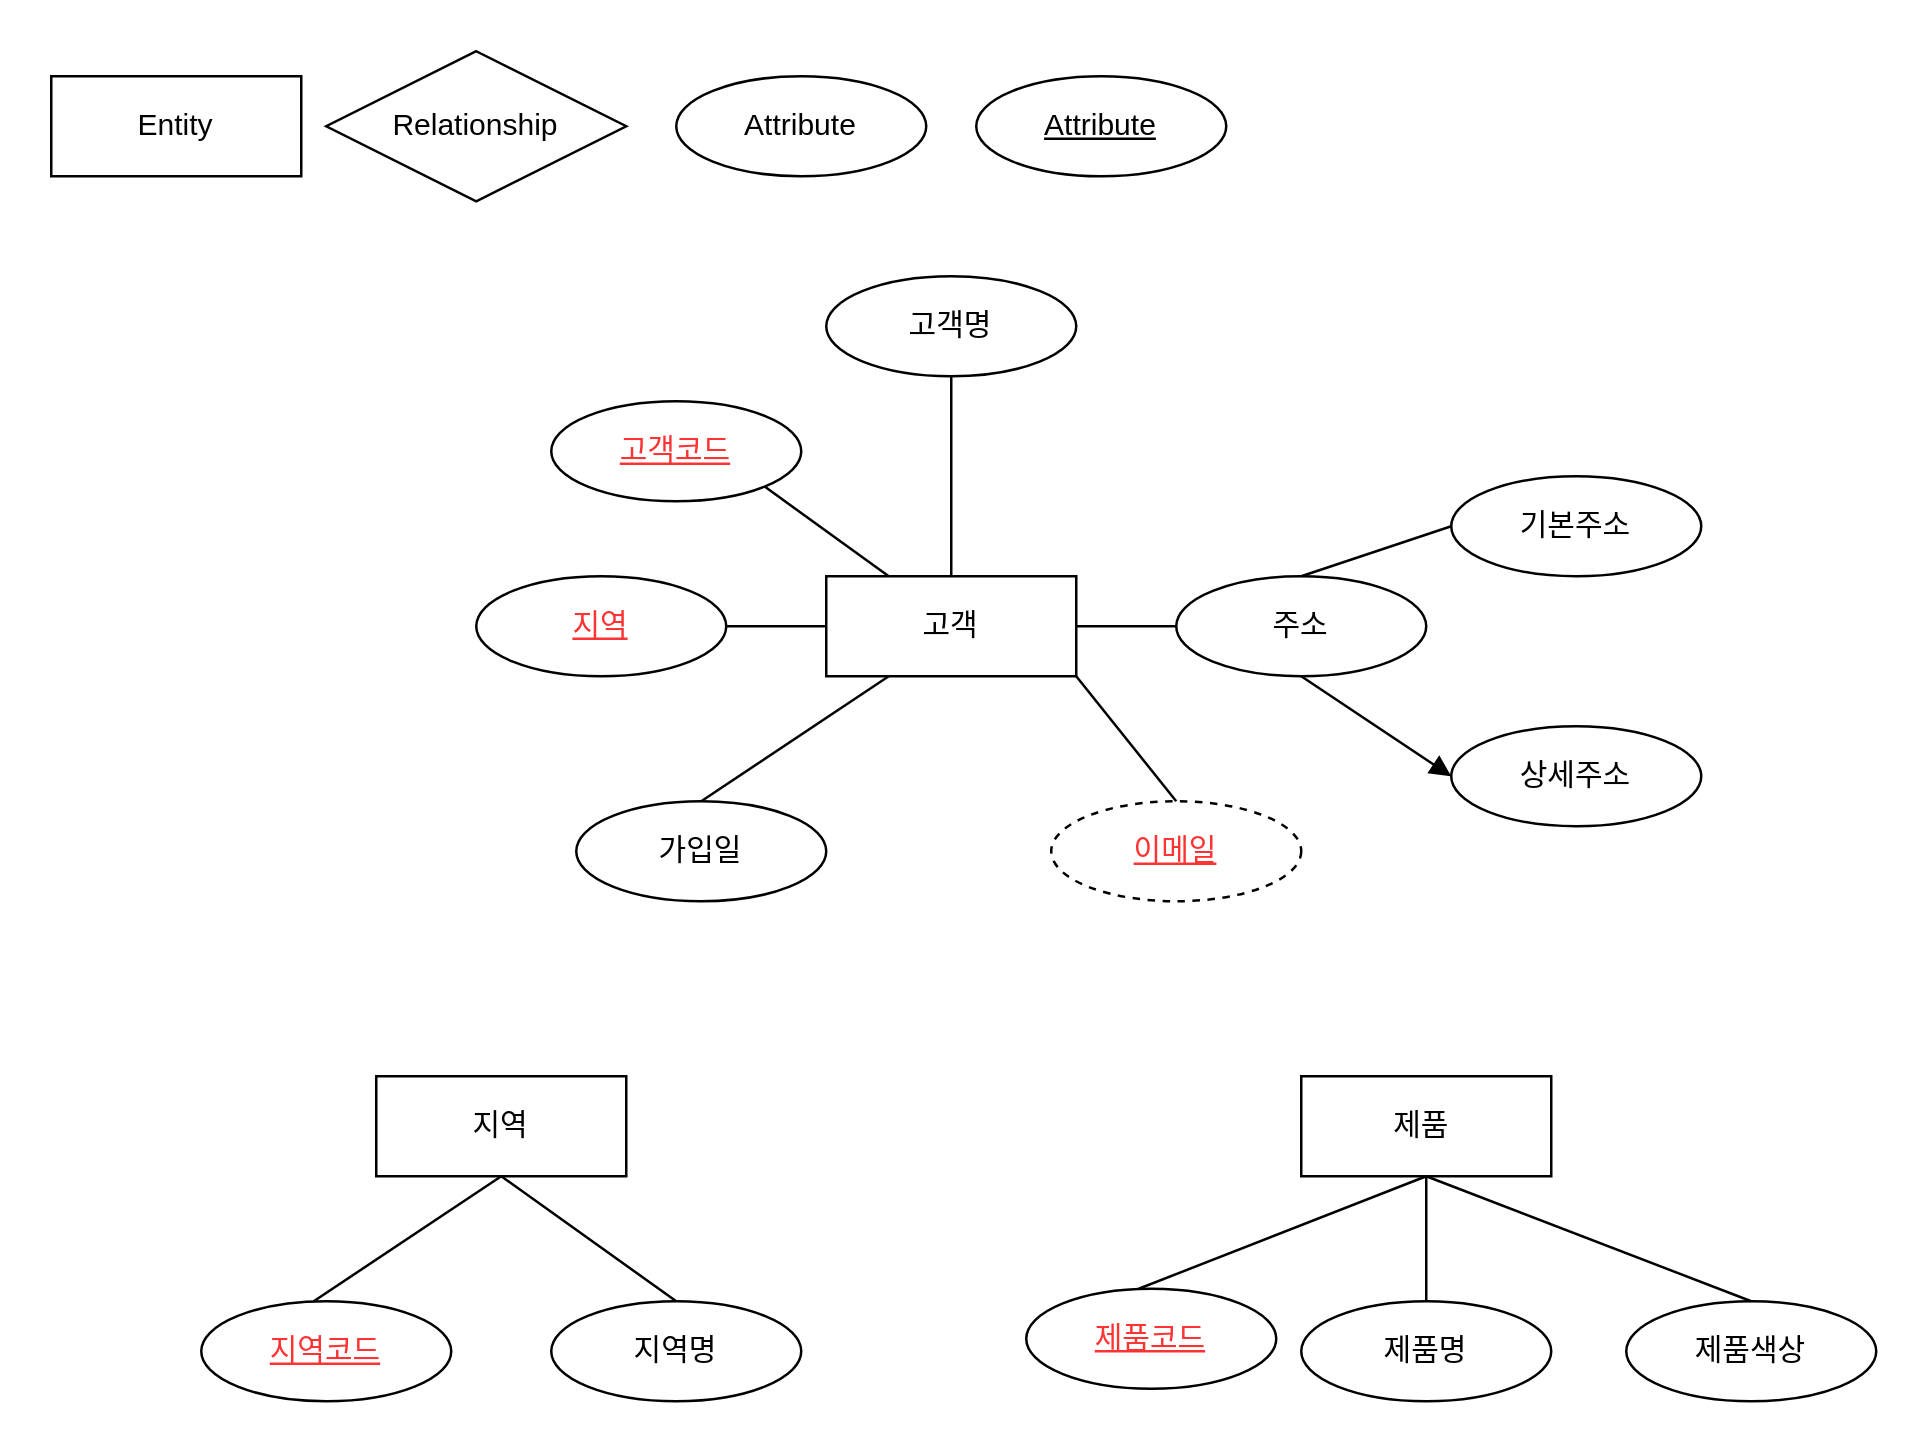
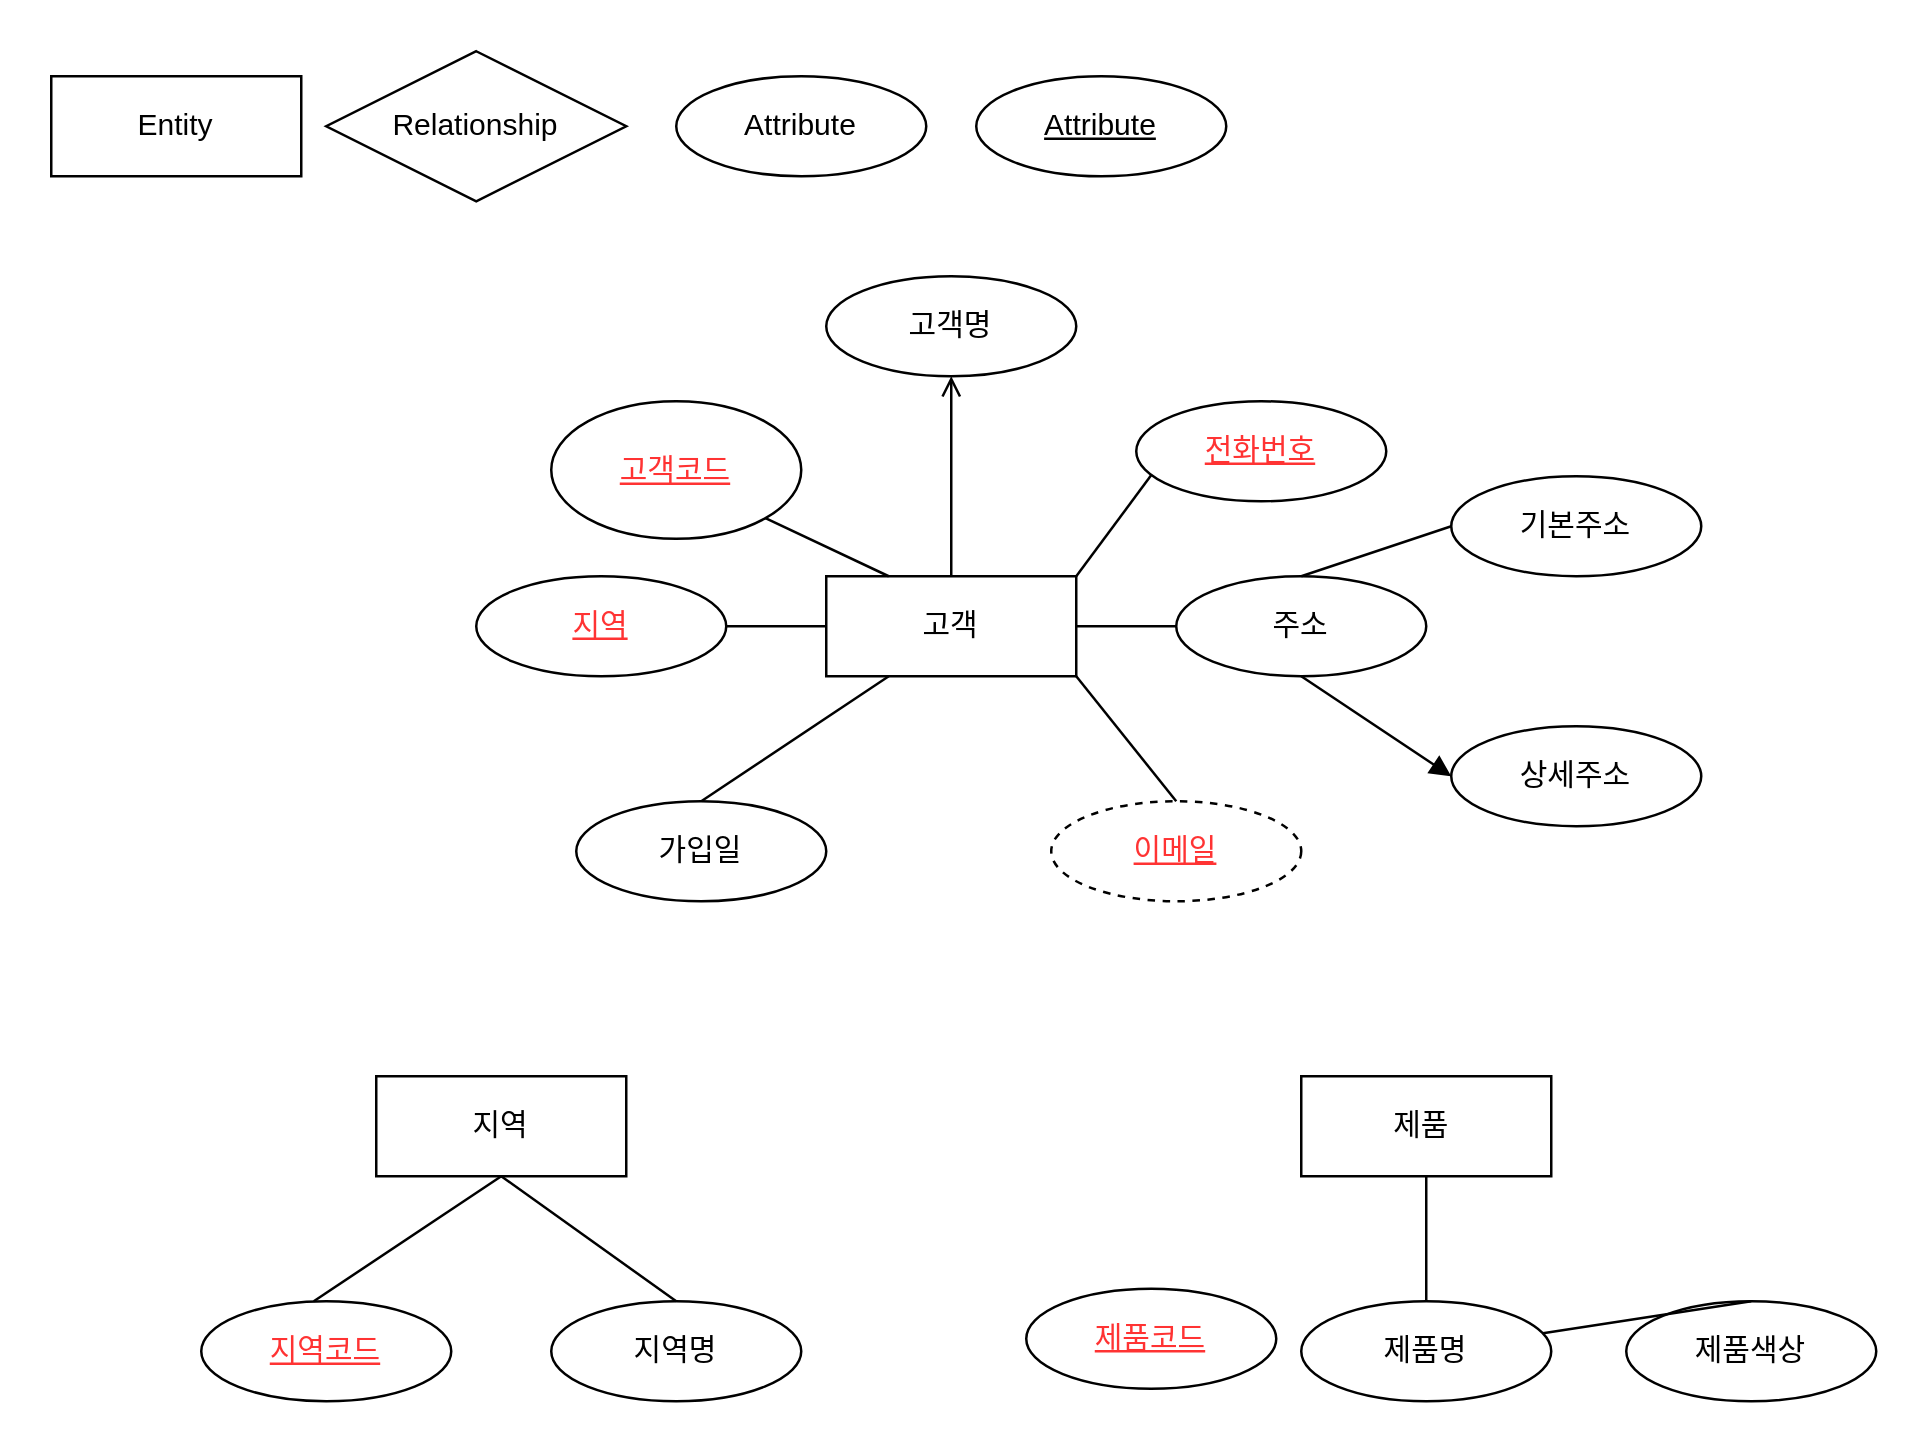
edge "고객명" -- "고객": arrowhead none -> open
node "고객코드": size 250x100 -> 250x138
node "전화번호": added
edge "전화번호" -- "고객": added
edge "제품" -- "제품코드": removed
edge "제품" -- "제품색상": now "제품명" -- "제품색상"
